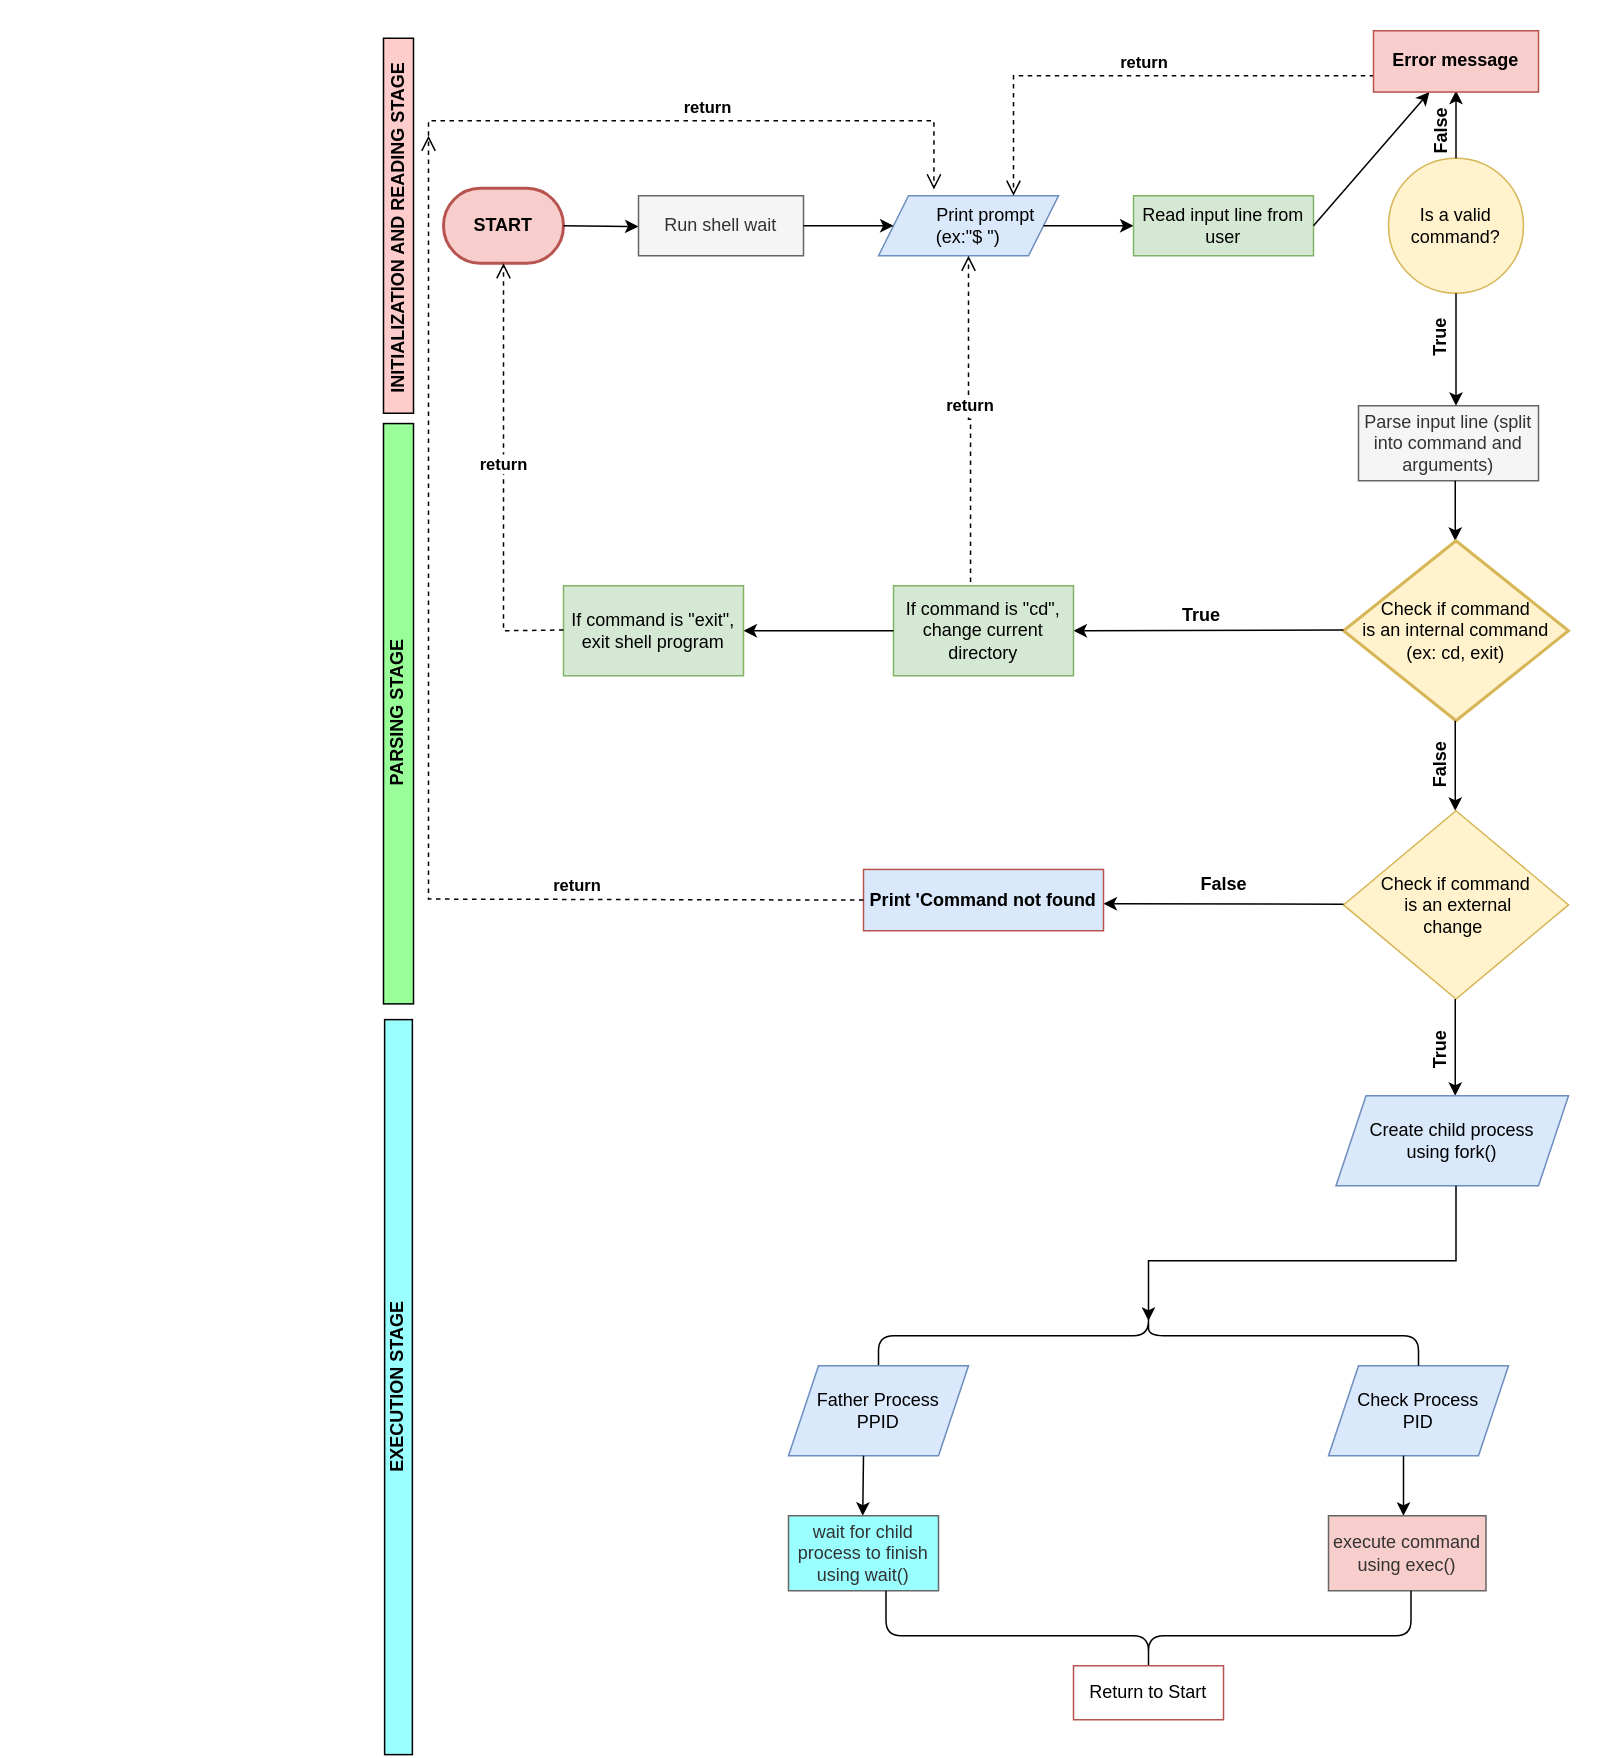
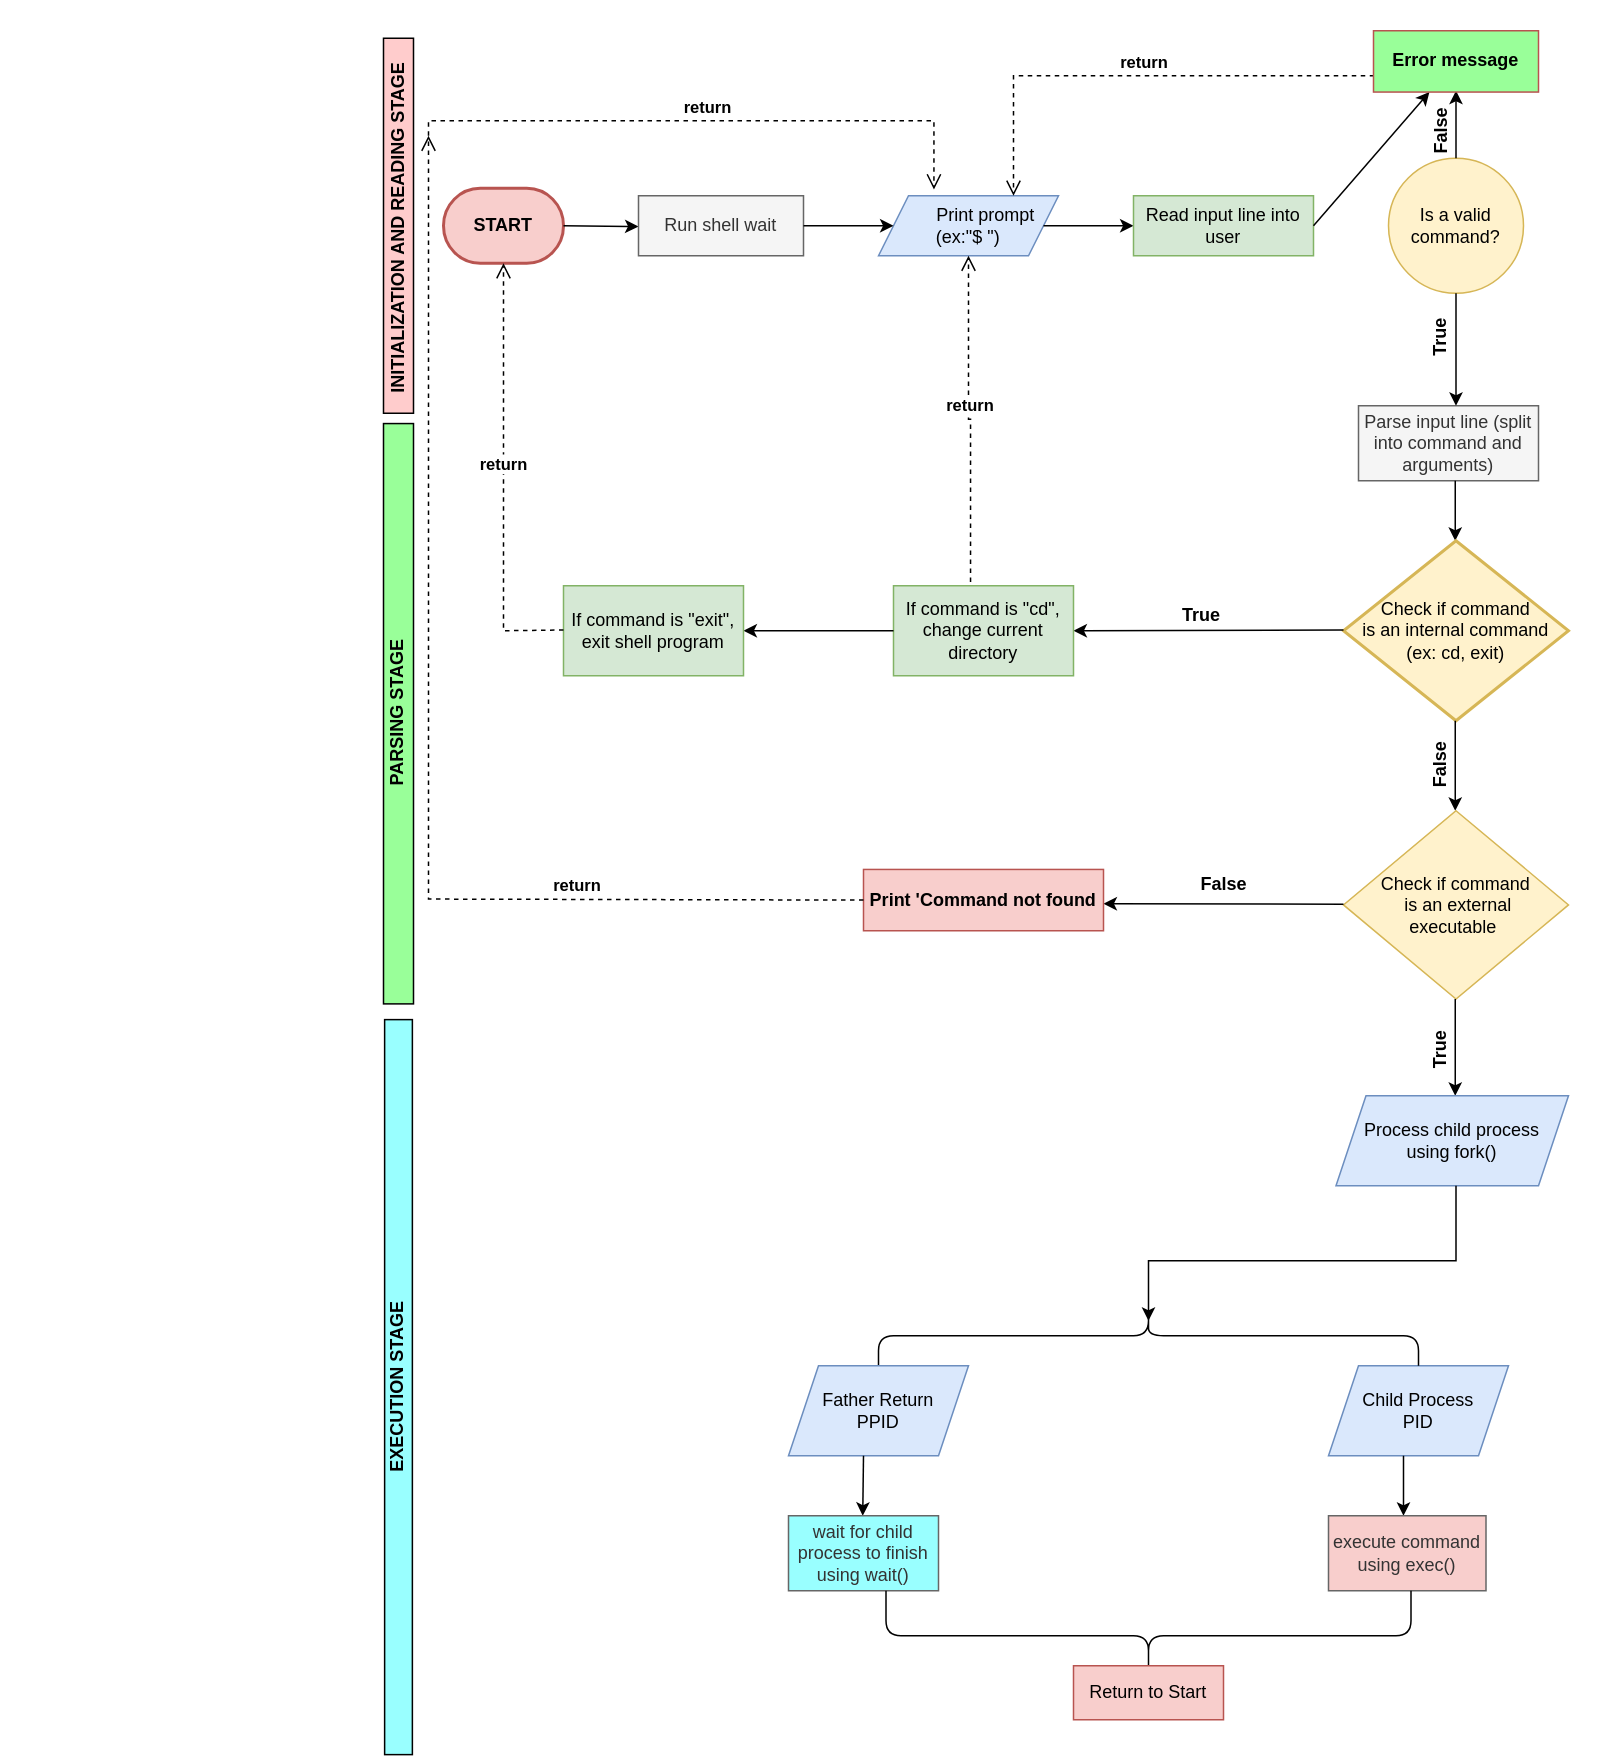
node "Error message": fillcolor #f8cecc -> #99ff99
node "Read input line from user": label "Read input line from user" -> "Read input line into user"
node "Print 'Command not found": fillcolor #dae8fc -> #f8cecc
node "Check if command is an external change": label "Check if command is an external change" -> "Check if command is an external executable"
node "Create child process using fork()": label "Create child process using fork()" -> "Process child process using fork()"
node "Father Process PPID": label "Father Process PPID" -> "Father Return PPID"
node "Check Process PID": label "Check Process PID" -> "Child Process PID"
node "Return to Start": fillcolor #ffffff -> #f8cecc
